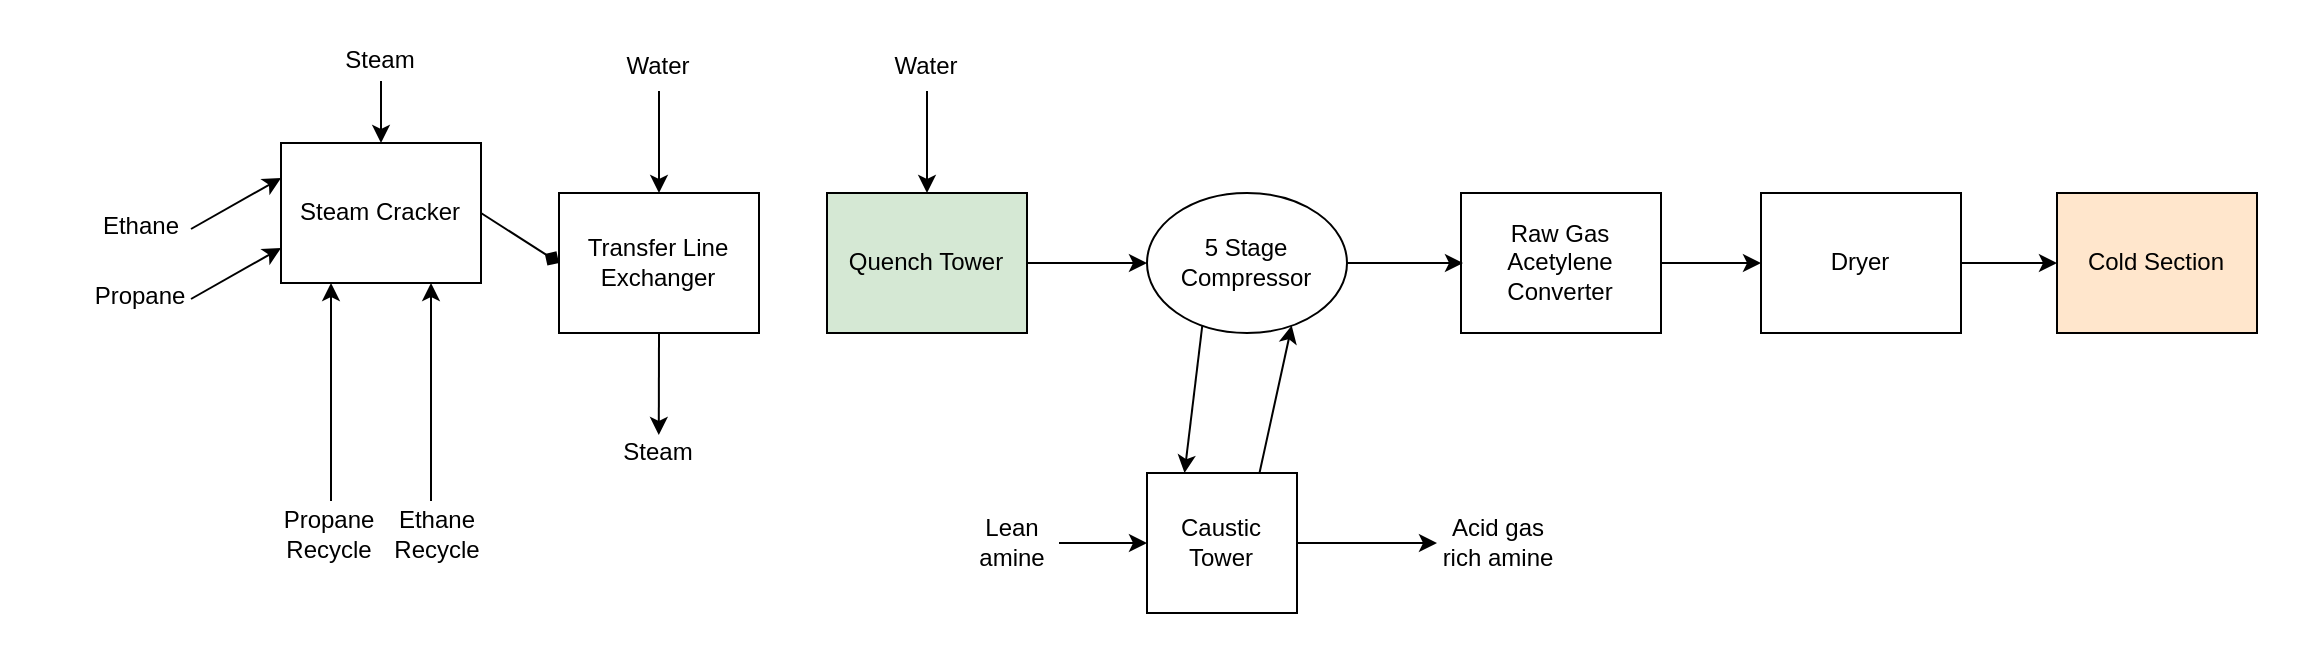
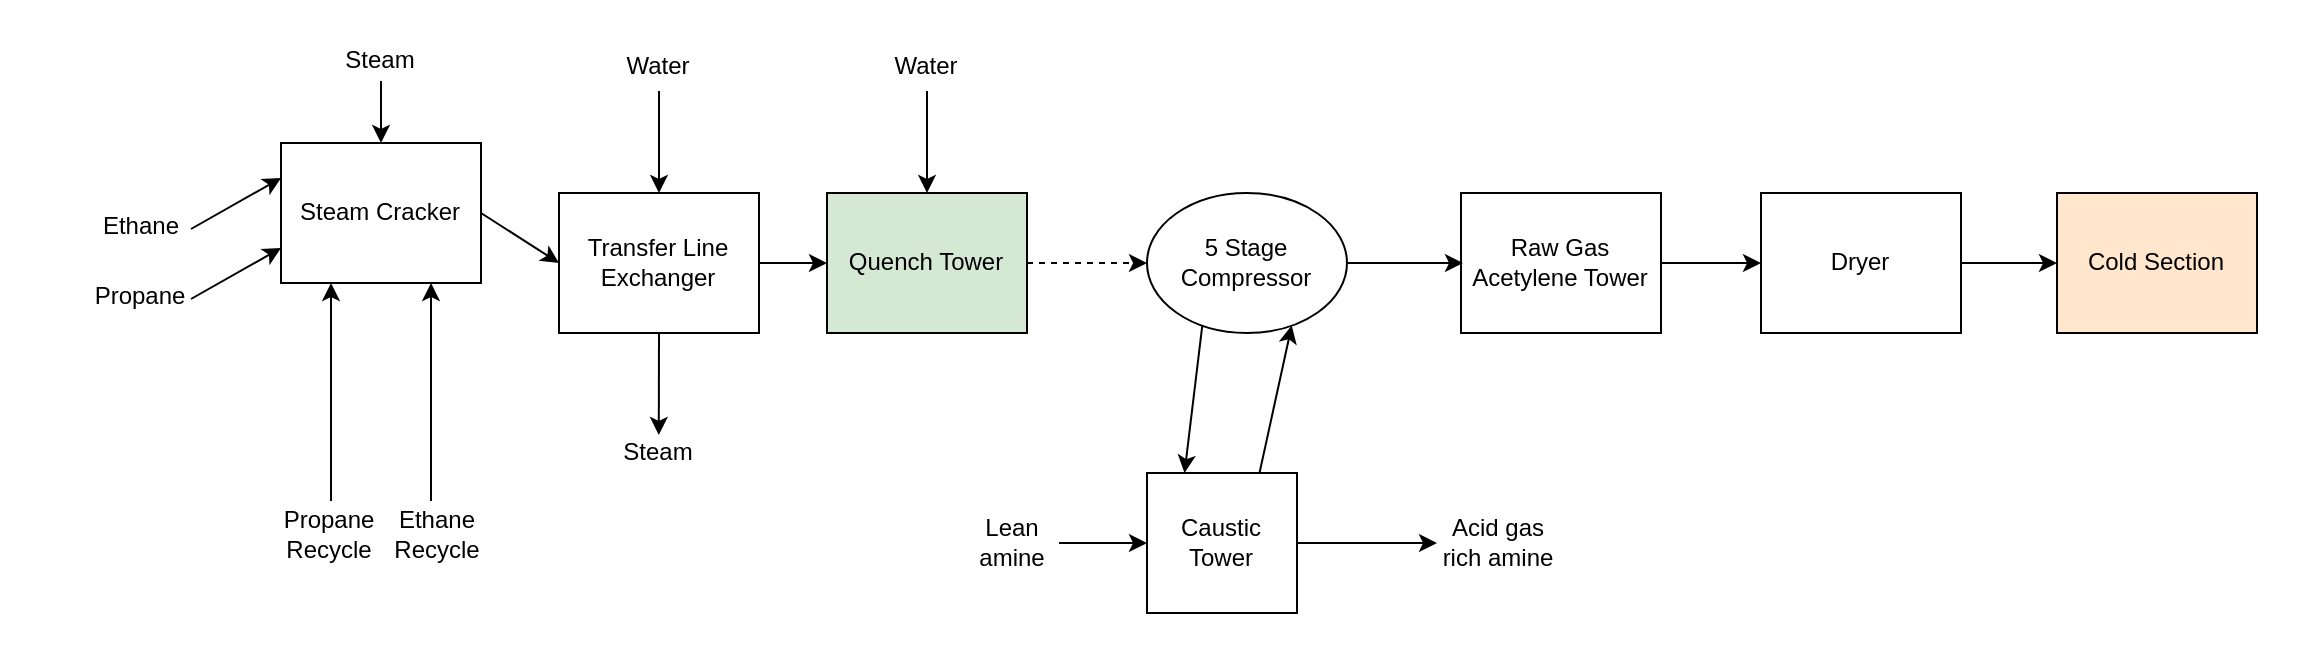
edge "Steam Cracker" -> "Transfer Line Exchanger": arrowhead diamond -> classic
edge "Transfer Line Exchanger" -> "Quench Tower": added
edge "Quench Tower" -> "5 Stage Compressor": style solid -> dashed
node "Raw Gas Acetylene Converter": label "Raw Gas Acetylene Converter" -> "Raw Gas Acetylene Tower"
